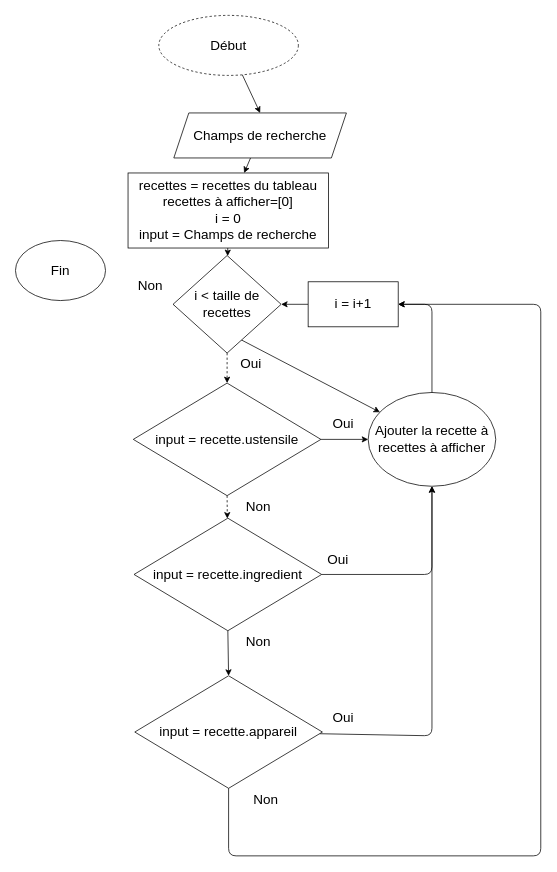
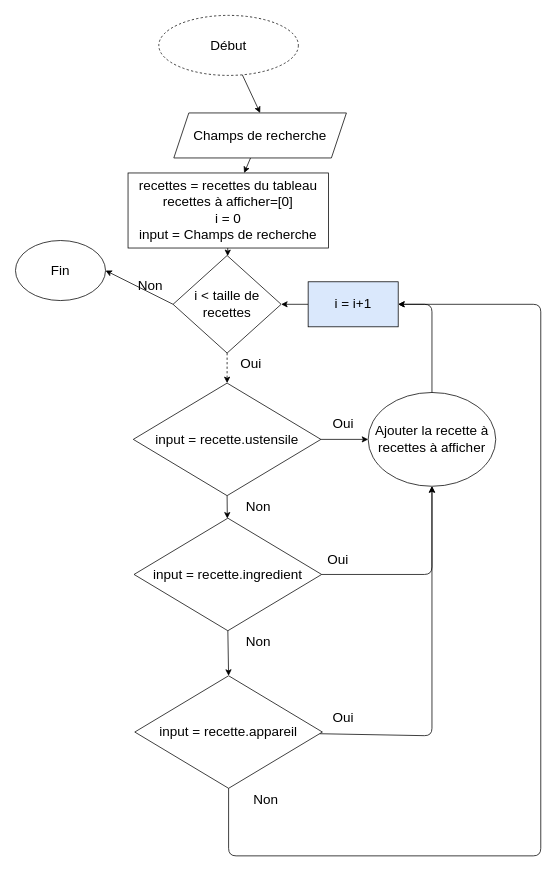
node "i = i+1": fillcolor #ffffff -> #dae8fc
edge "i < taille de recettes" -> "Ajouter la recette à recettes à afficher": now "i < taille de recettes" -> "Fin"
edge "input = recette.ustensile" -> "input = recette.ingredient": style dashed -> solid
